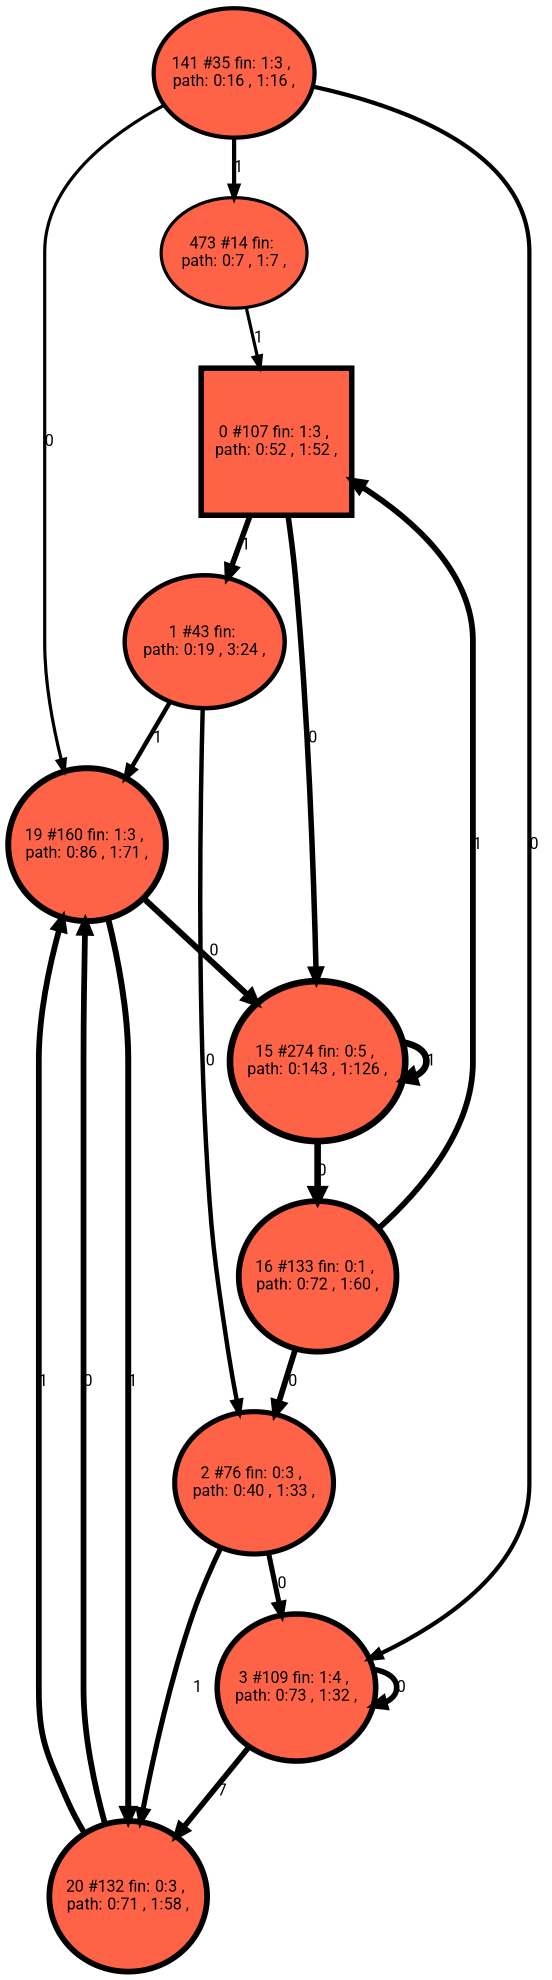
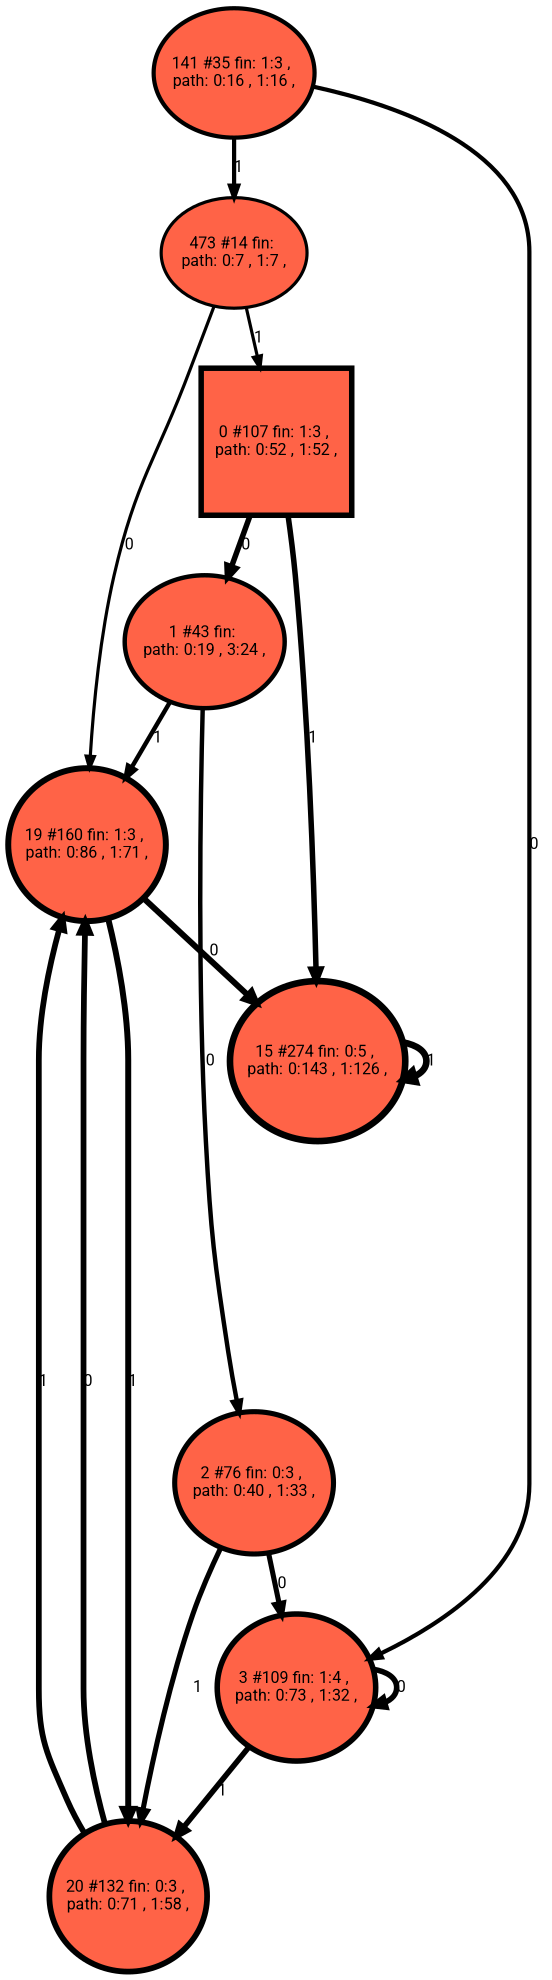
edge "141 #35 fin: 1:3 , path: 0:16 , 1:16 ," -> "19 #160 fin: 1:3 , path: 0:86 , 1:71 ,": now "473 #14 fin: path: 0:7 , 1:7 ," -> "19 #160 fin: 1:3 , path: 0:86 , 1:71 ,"
edge "0 #107 fin: 1:3 , path: 0:52 , 1:52 ," -> "1 #43 fin: path: 0:19 , 3:24 ,": label "1 " -> "0 "
edge "0 #107 fin: 1:3 , path: 0:52 , 1:52 ," -> "15 #274 fin: 0:5 , path: 0:143 , 1:126 ,": label "0 " -> "1 "
node "16 #133 fin: 0:1 , path: 0:72 , 1:60 ,": removed
edge "3 #109 fin: 1:4 , path: 0:73 , 1:32 ," -> "20 #132 fin: 0:3 , path: 0:71 , 1:58 ,": label "7 " -> "1 "
